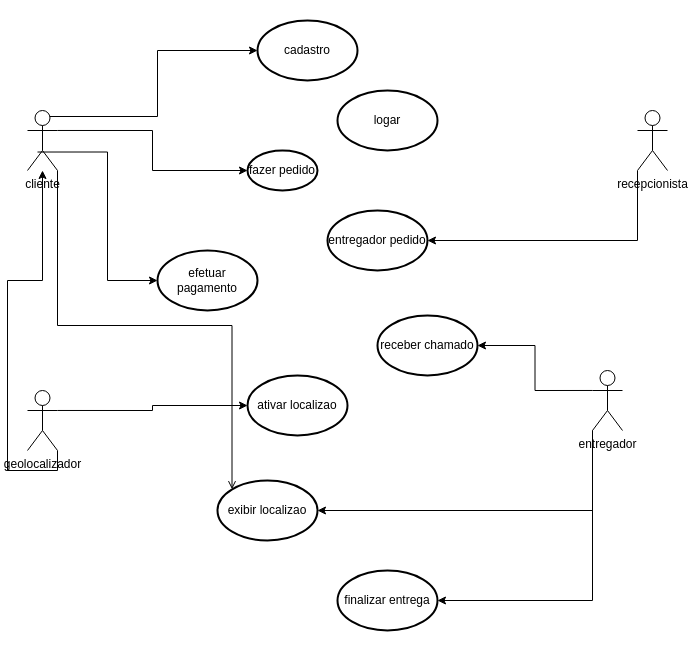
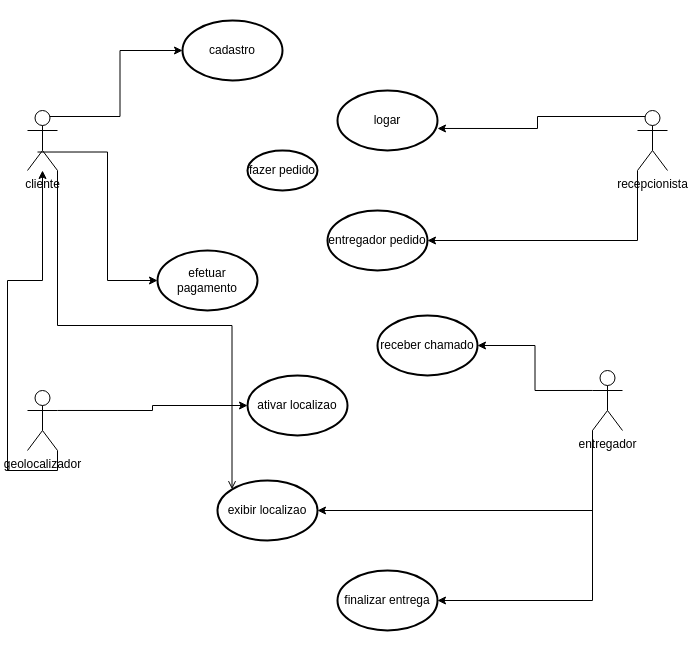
node "cadastro": moved (308, 51) -> (233, 51)
edge "recepcionista" -> "logar": added
edge "cliente" -> "fazer pedido": removed
